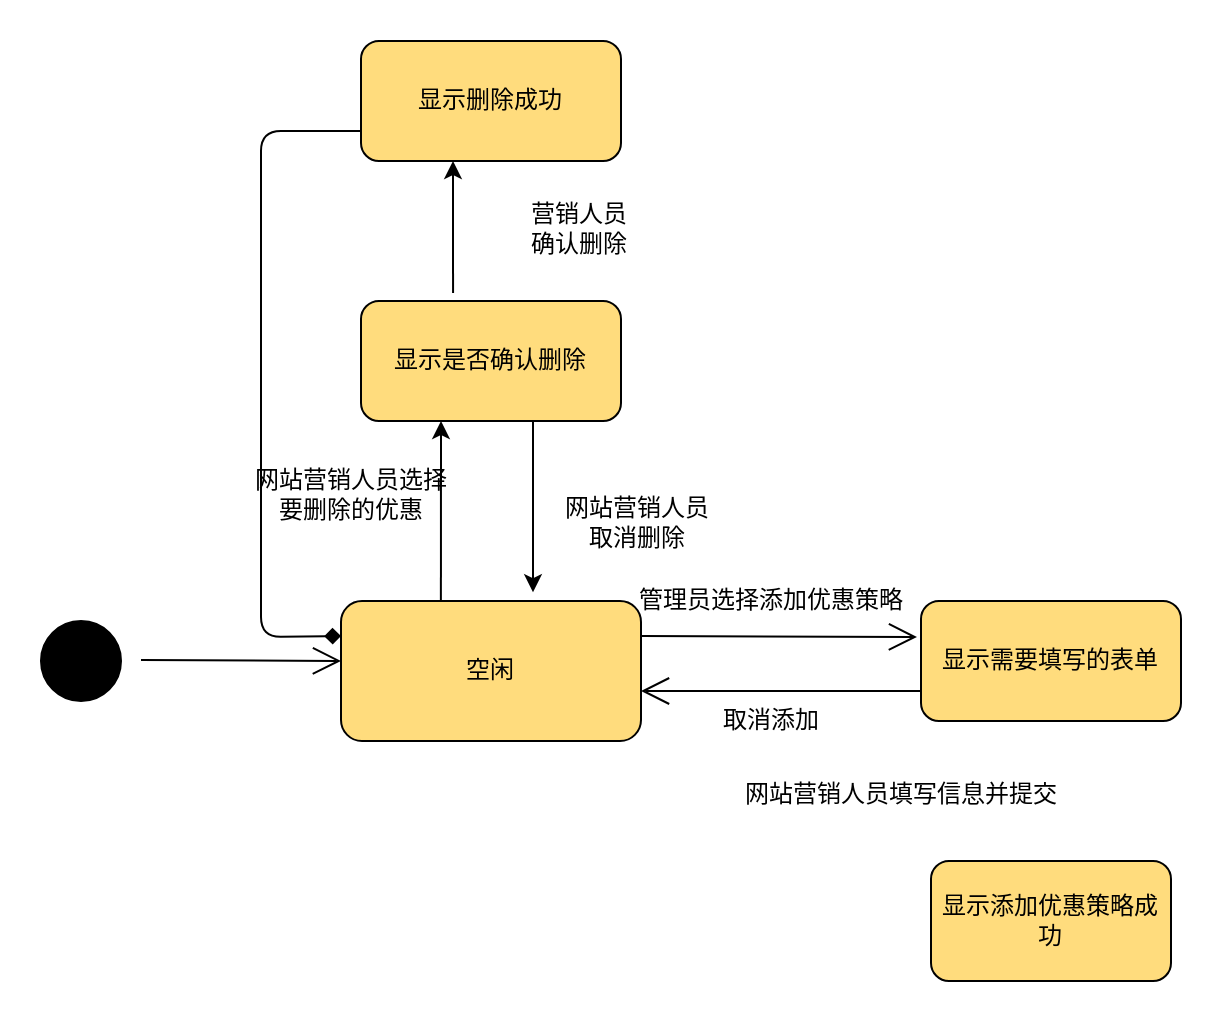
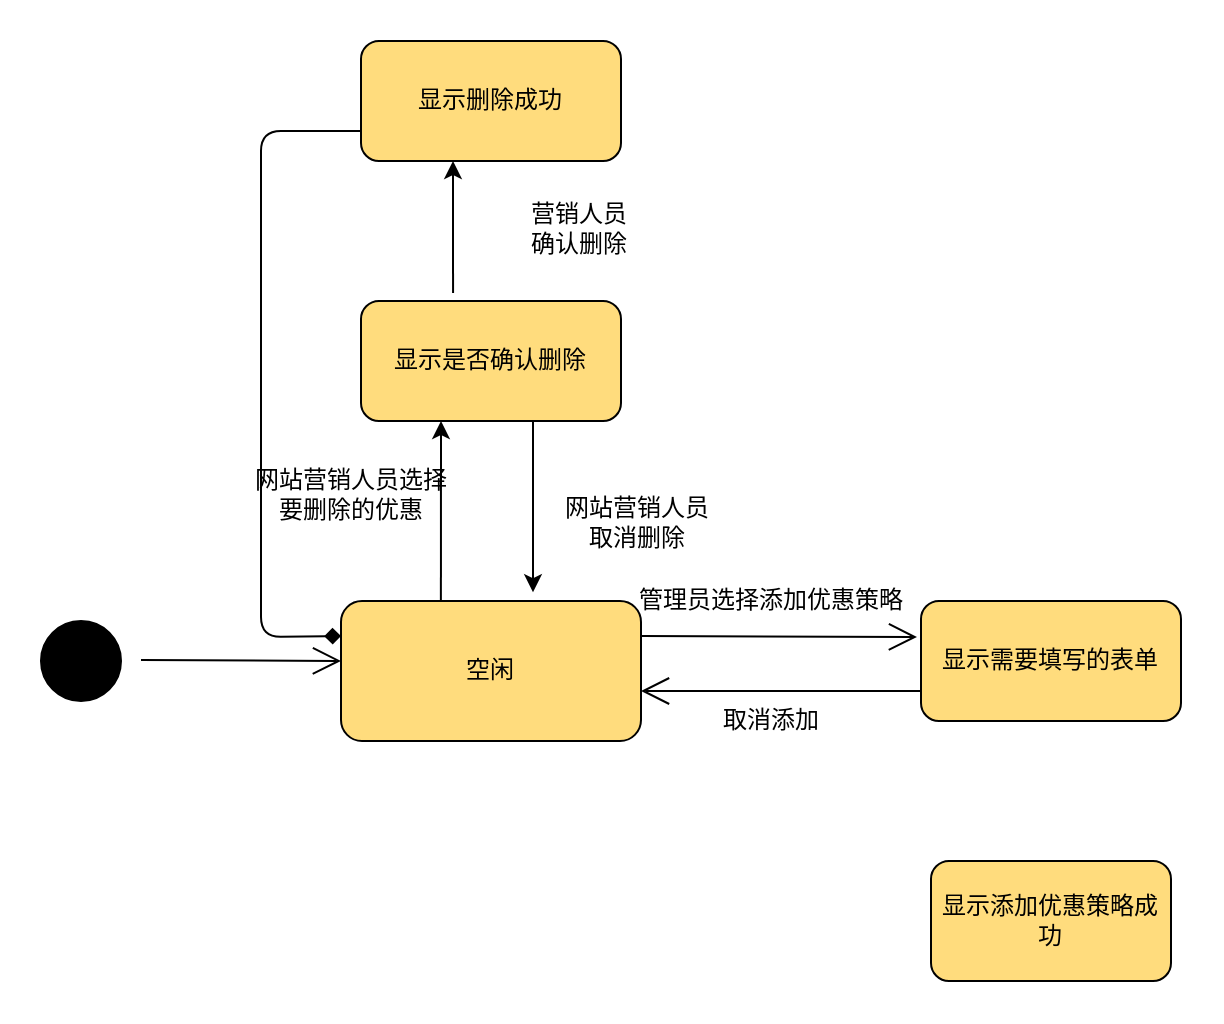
node "网站营销人员填写信息并提交": removed
